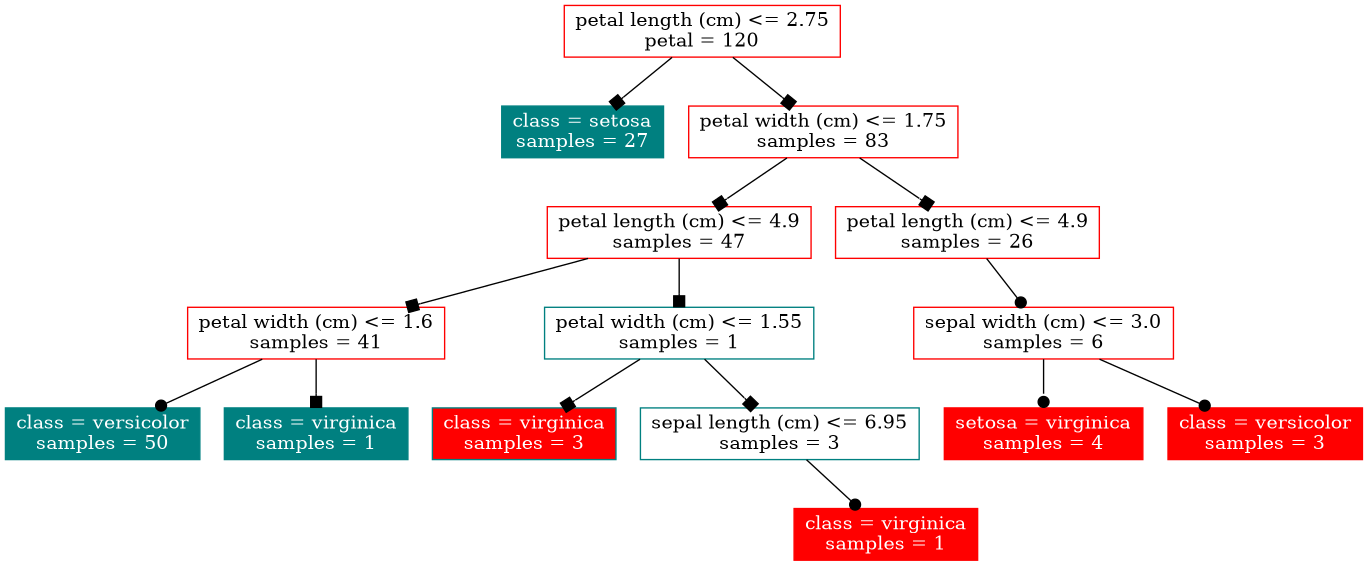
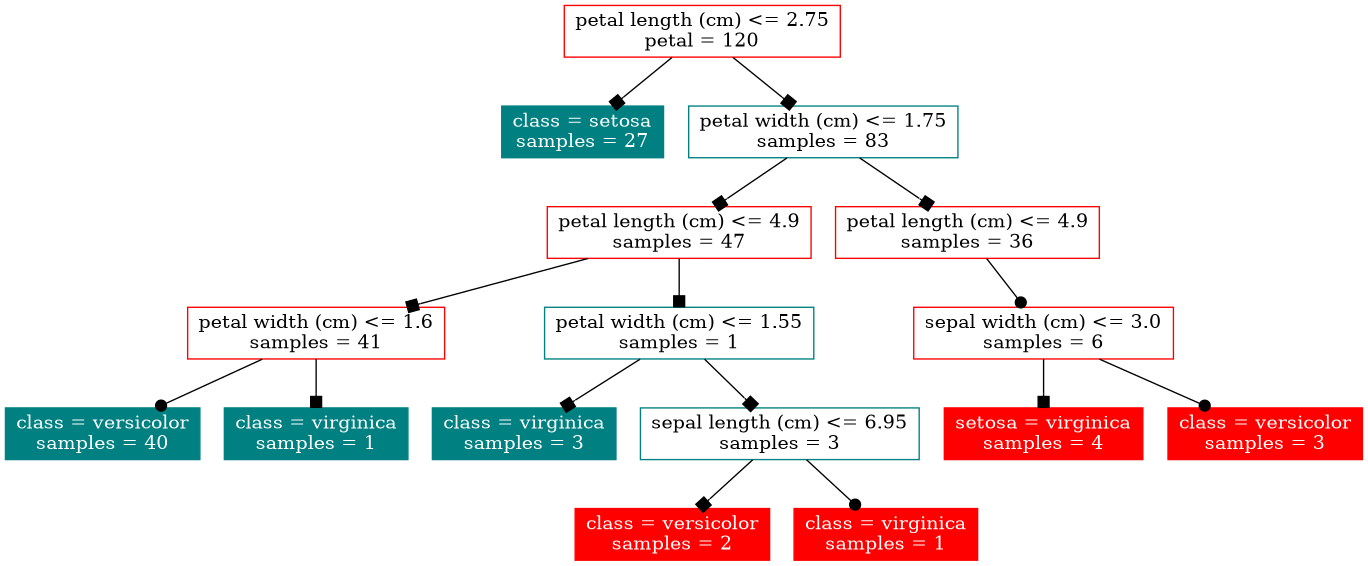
node "petal width (cm) <= 1.75 samples = 83": color red -> teal
node "petal length (cm) <= 4.9 samples = 26": label "petal length (cm) <= 4.9 samples = 26" -> "petal length (cm) <= 4.9 samples = 36"
edge "sepal width (cm) <= 3.0 samples = 6" -> "setosa = virginica samples = 4": arrowhead dot -> box
node "class = versicolor samples = 50": label "class = versicolor samples = 50" -> "class = versicolor samples = 40"
node "class = virginica samples = 3": fillcolor red -> teal
node "class = versicolor samples = 2": added
